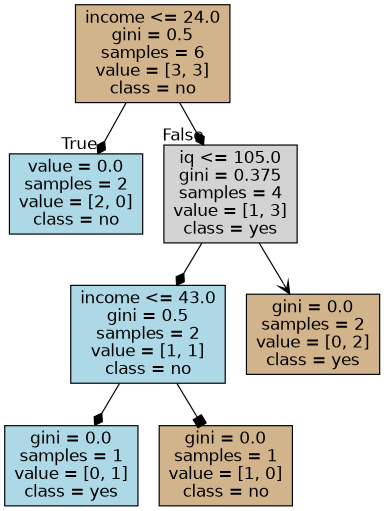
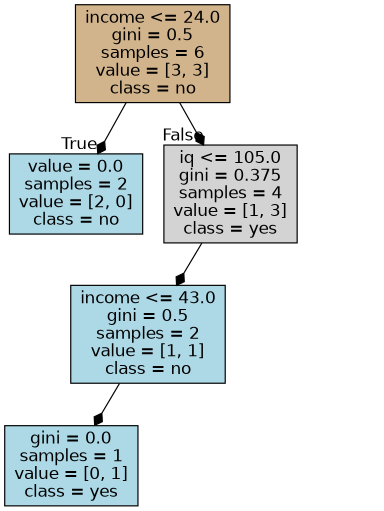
node "gini = 0.0 samples = 2 value = [0, 2] class = yes": removed
node "gini = 0.0 samples = 1 value = [1, 0] class = no": removed
